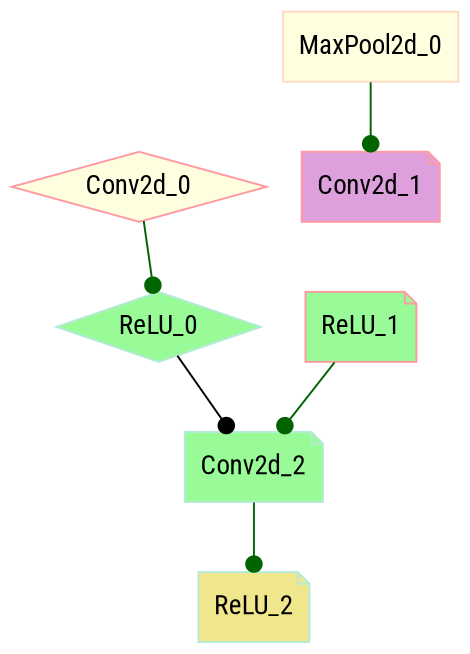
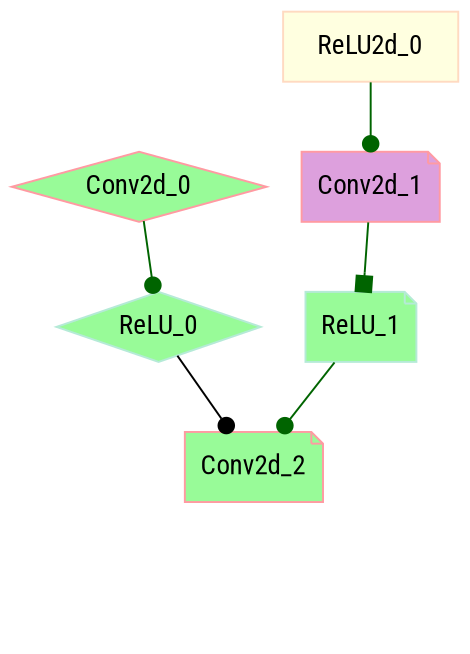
node "MaxPool2d_0": label "MaxPool2d_0" -> "ReLU2d_0"
node "Conv2d_0": fillcolor lightyellow -> palegreen
edge "Conv2d_1" -> "ReLU_1": added
node "ReLU_1": color #ff9aa2 -> #b5ead7
node "Conv2d_2": color #b5ead7 -> #ff9aa2
node "ReLU_2": removed
